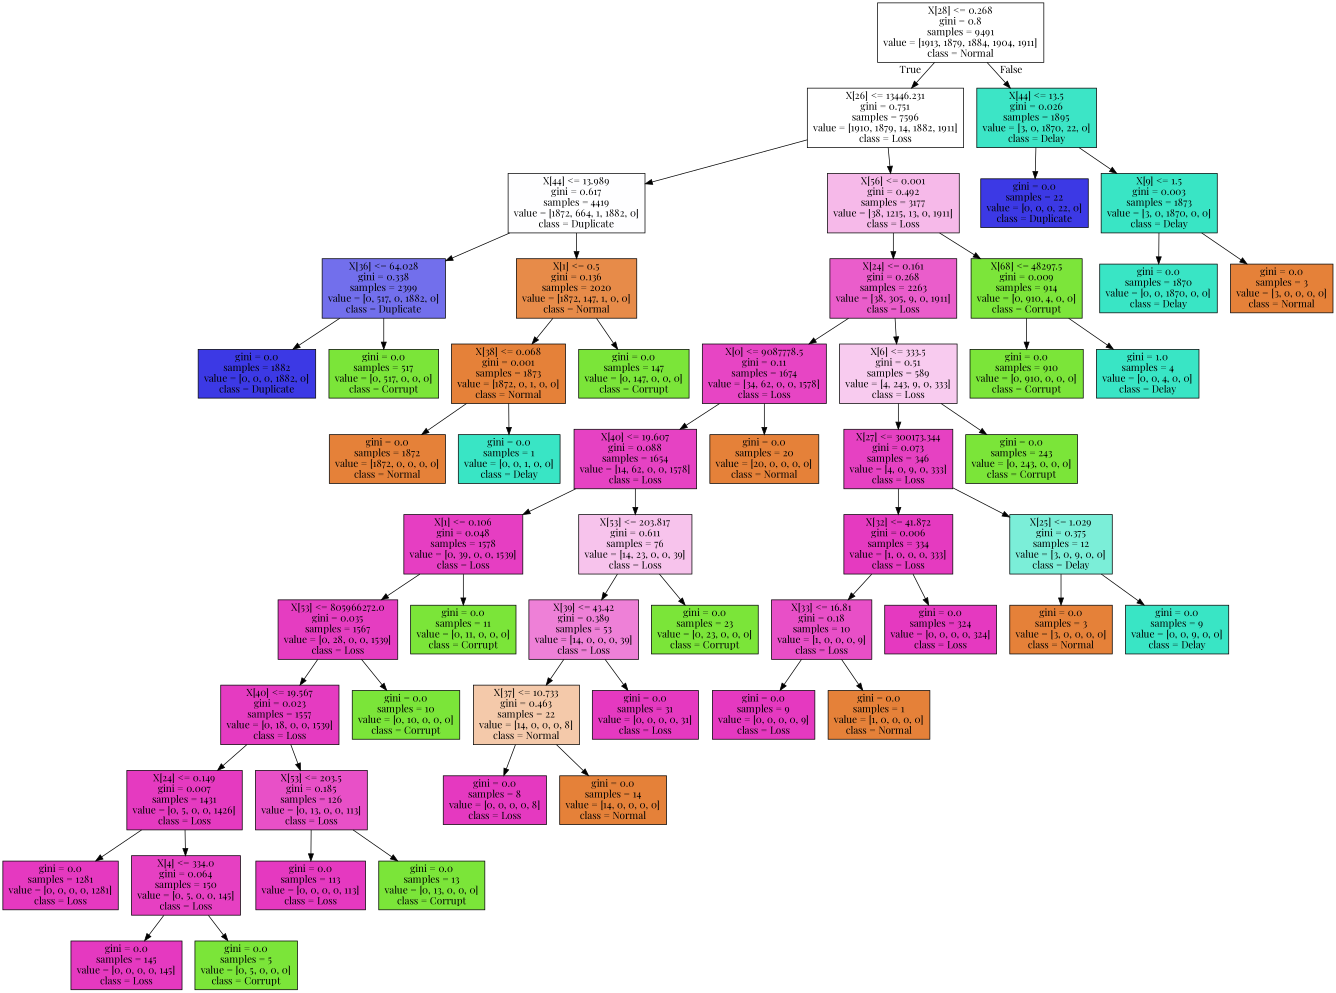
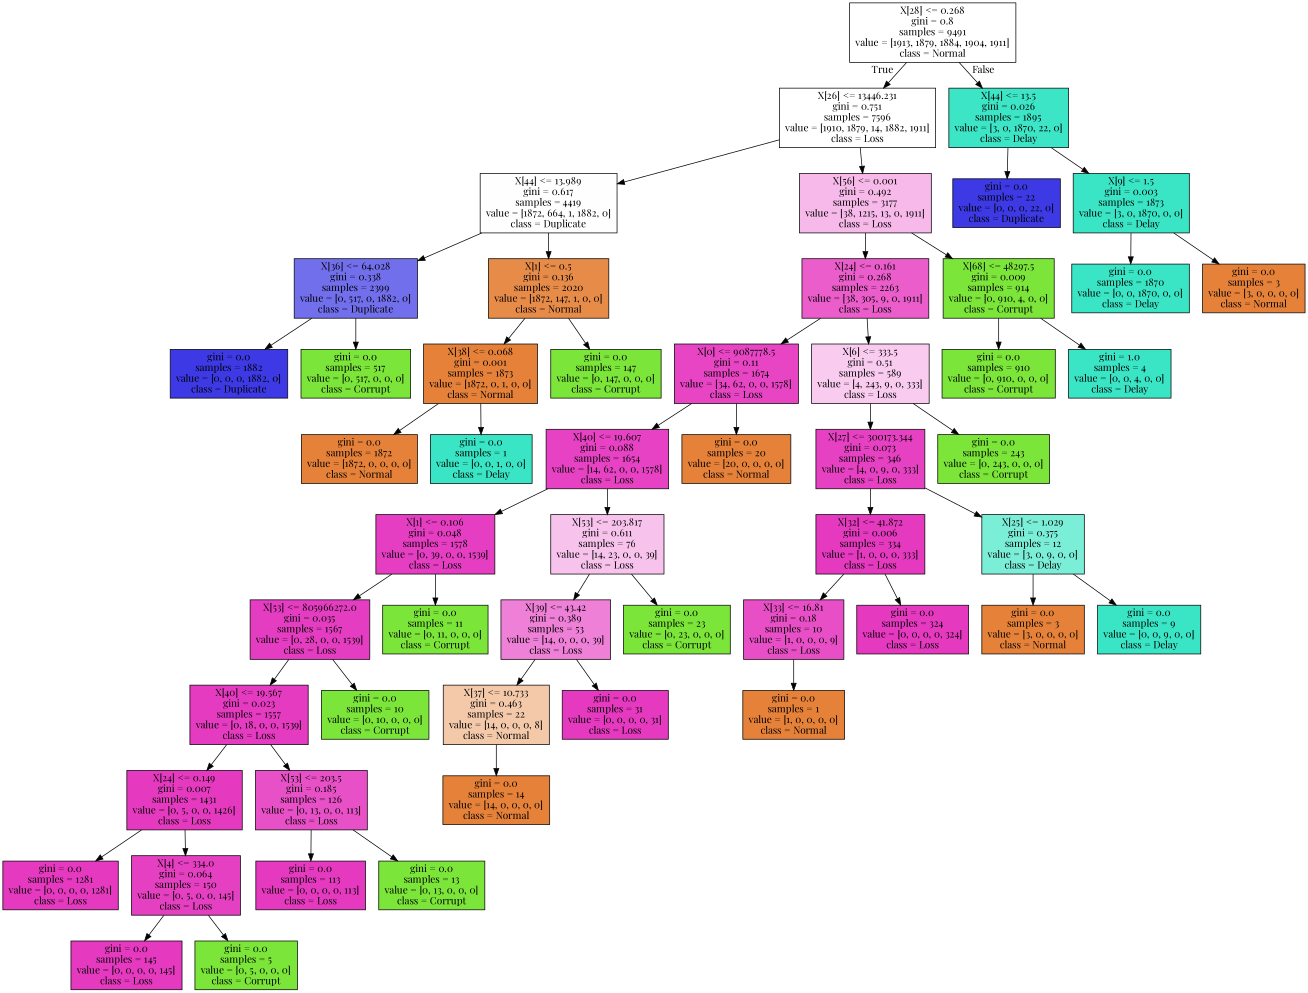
node "gini = 0.0 samples = 9 value = [0, 0, 0, 0, 9] class = Loss": removed
node "gini = 0.0 samples = 8 value = [0, 0, 0, 0, 8] class = Loss": removed
